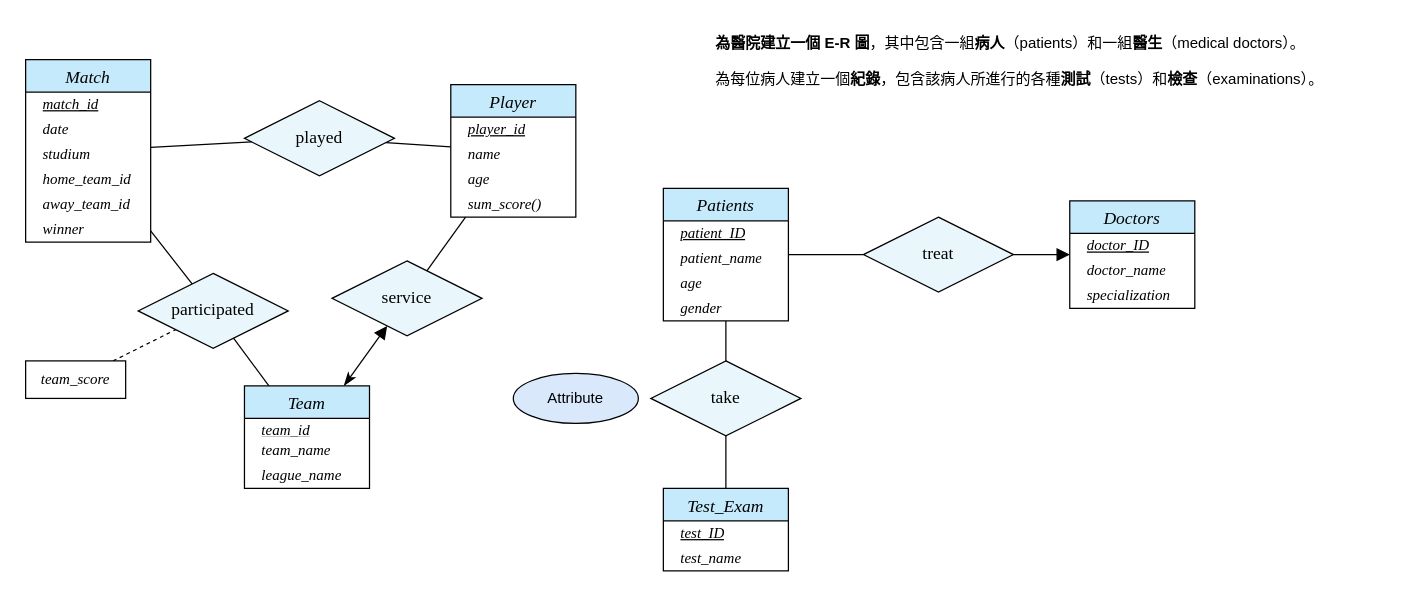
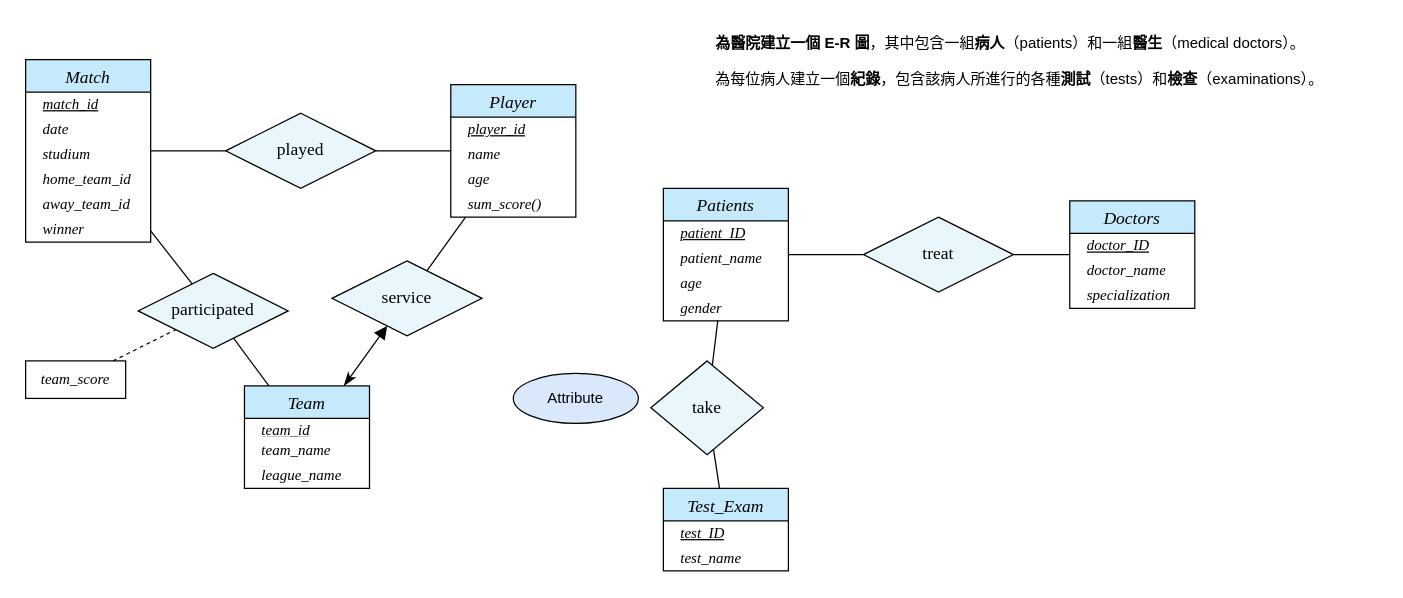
node "played": moved (319, 138) -> (301, 151)
edge "treat" -> "Doctors": arrowhead block -> none
node "take": size 150x75 -> 113x94
